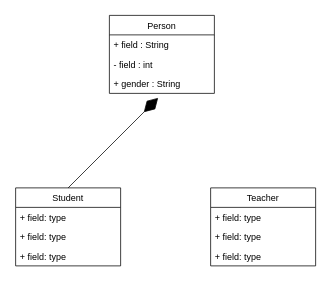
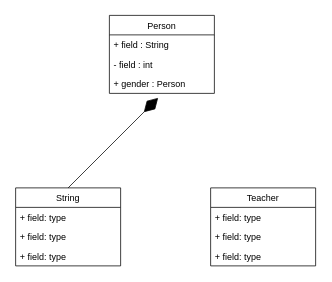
node "+ gender : String": label "+ gender : String" -> "+ gender : Person"
node "Student": label "Student" -> "String"
